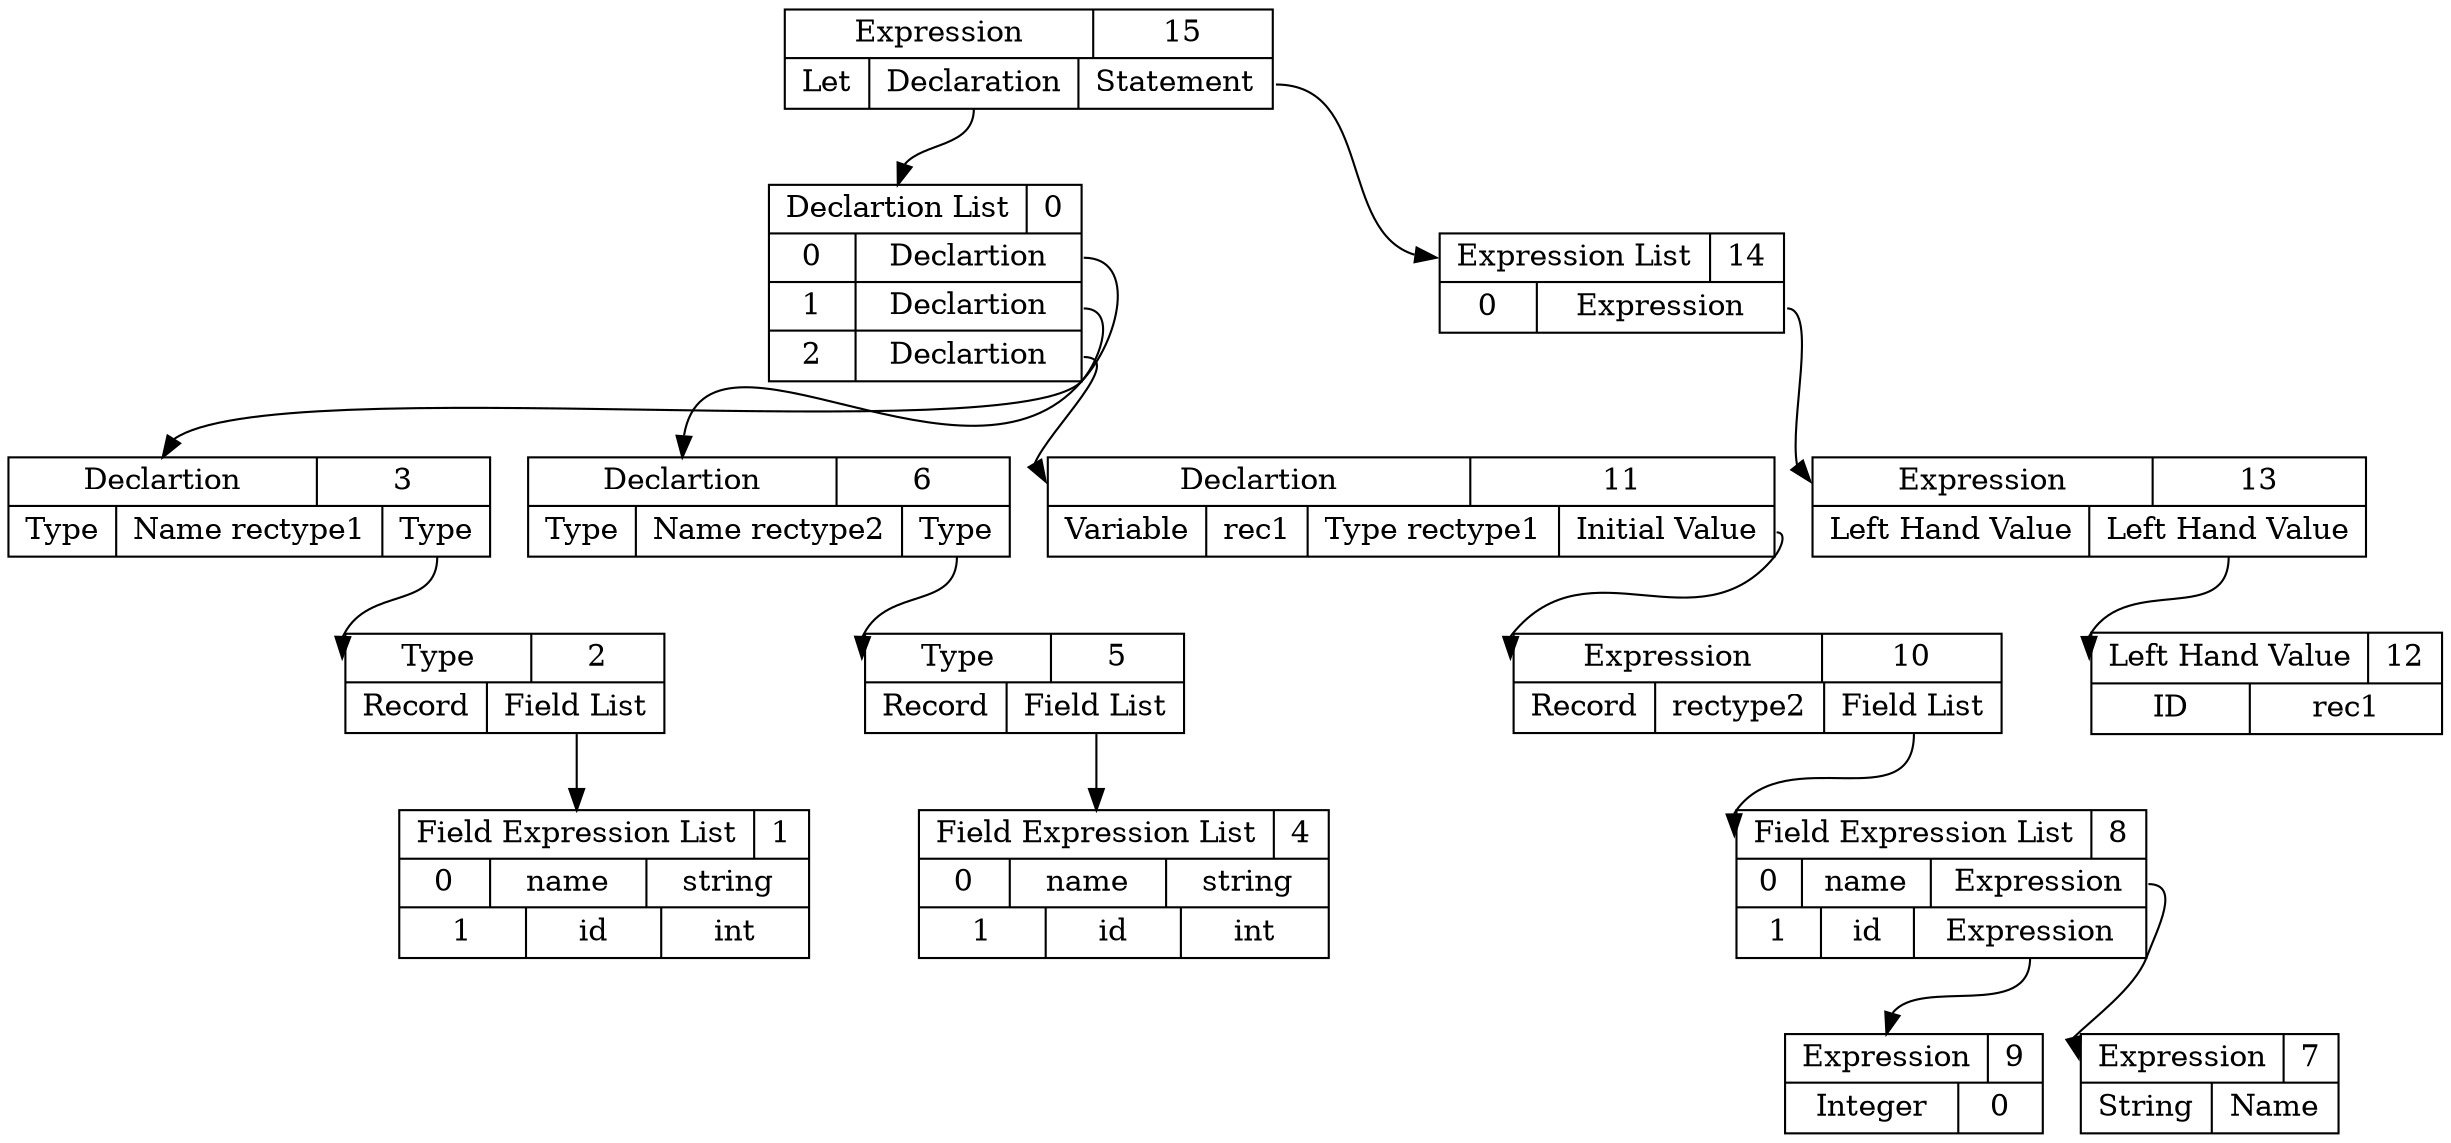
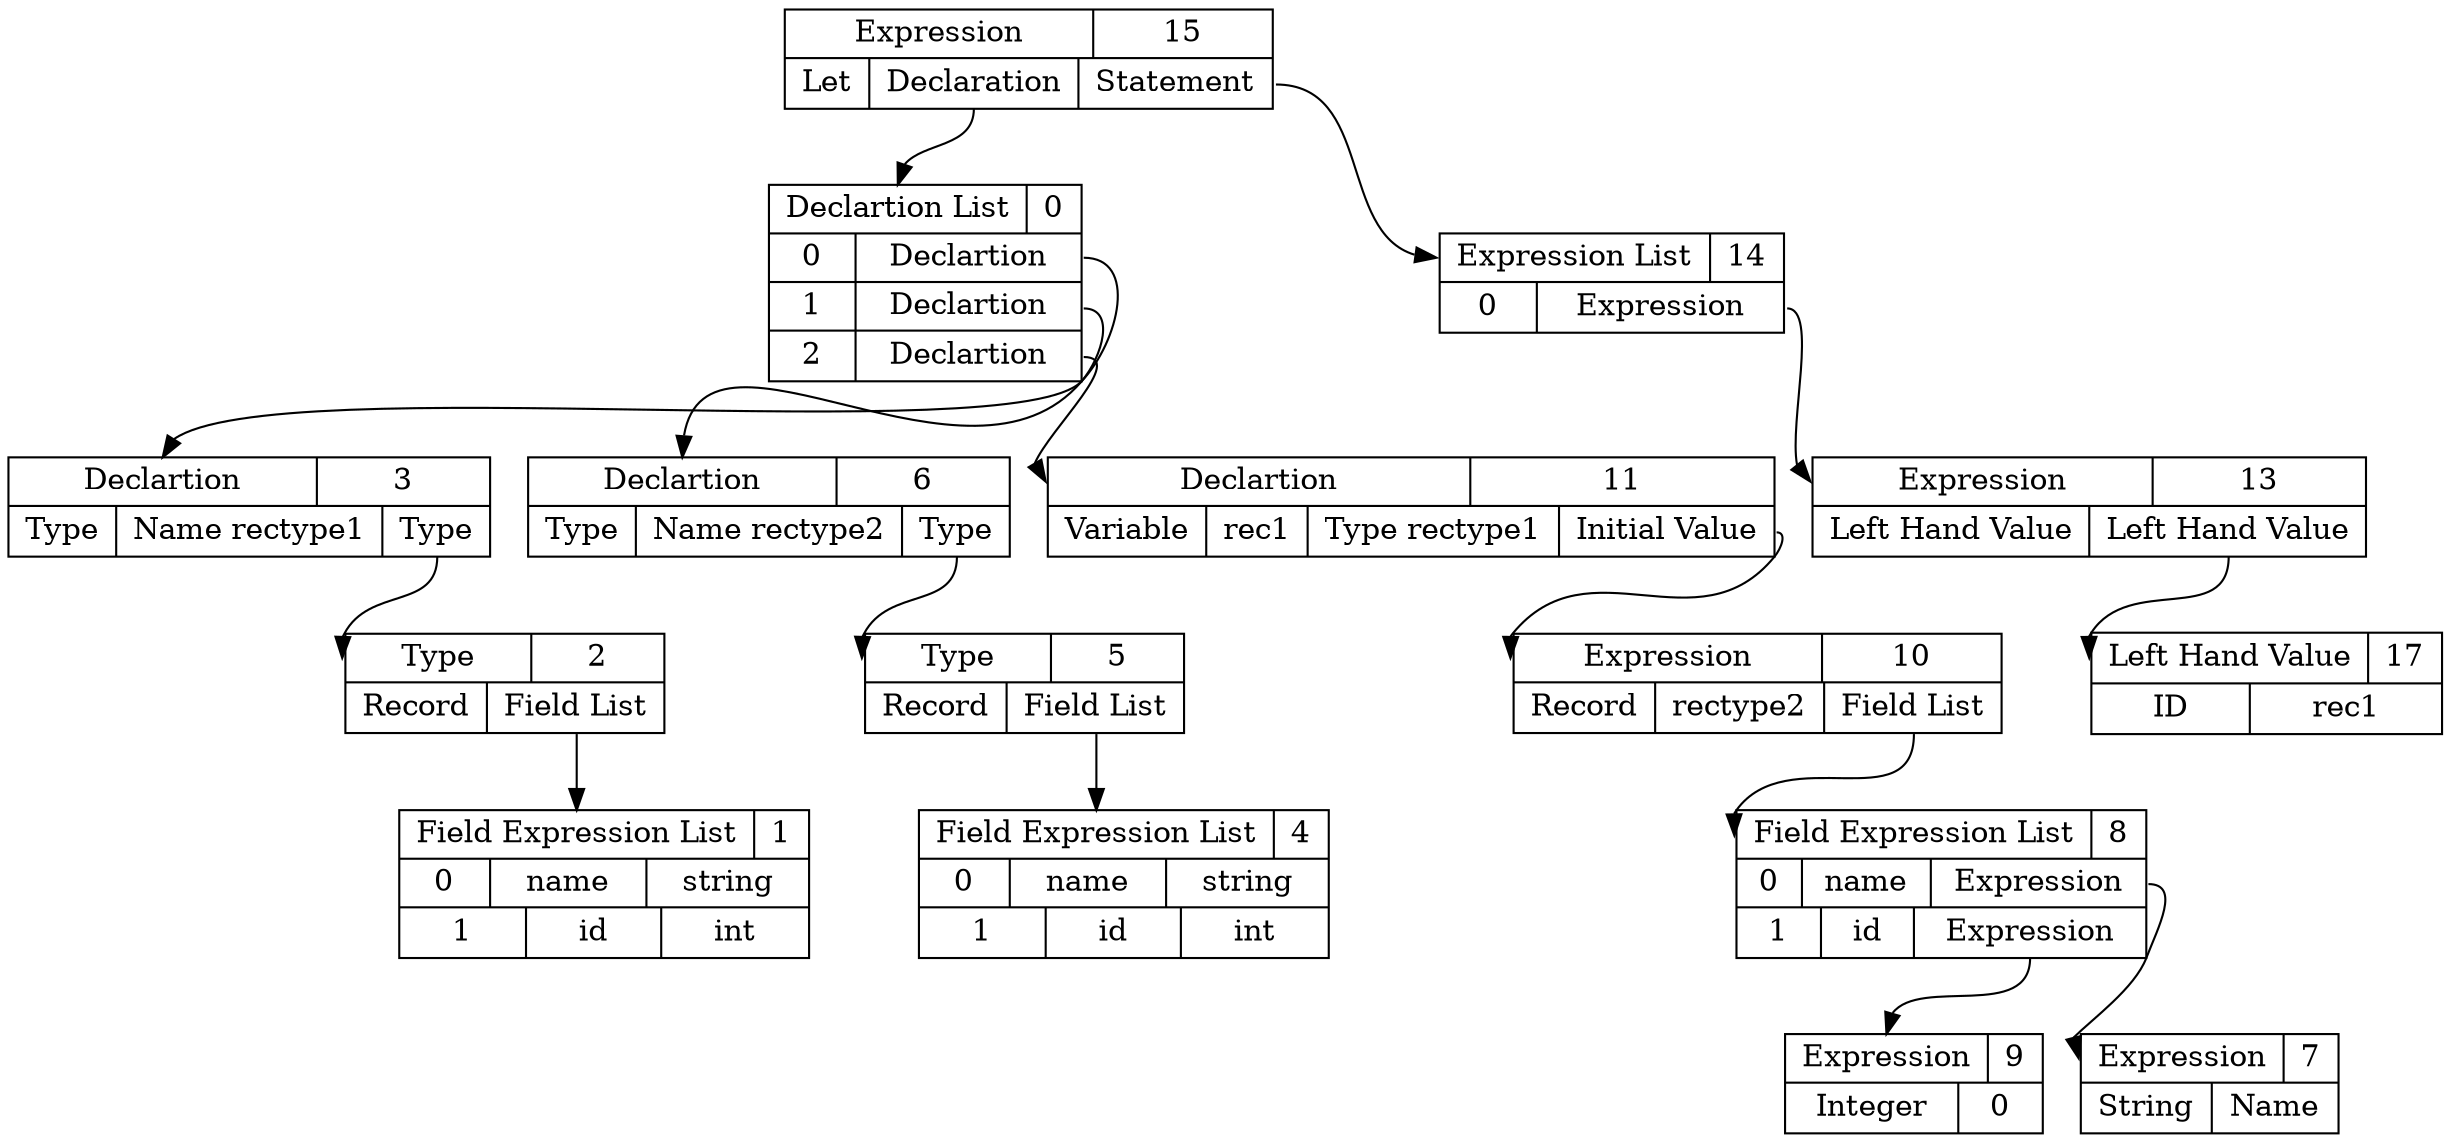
node "Left Hand Value": text "12" -> "17"
